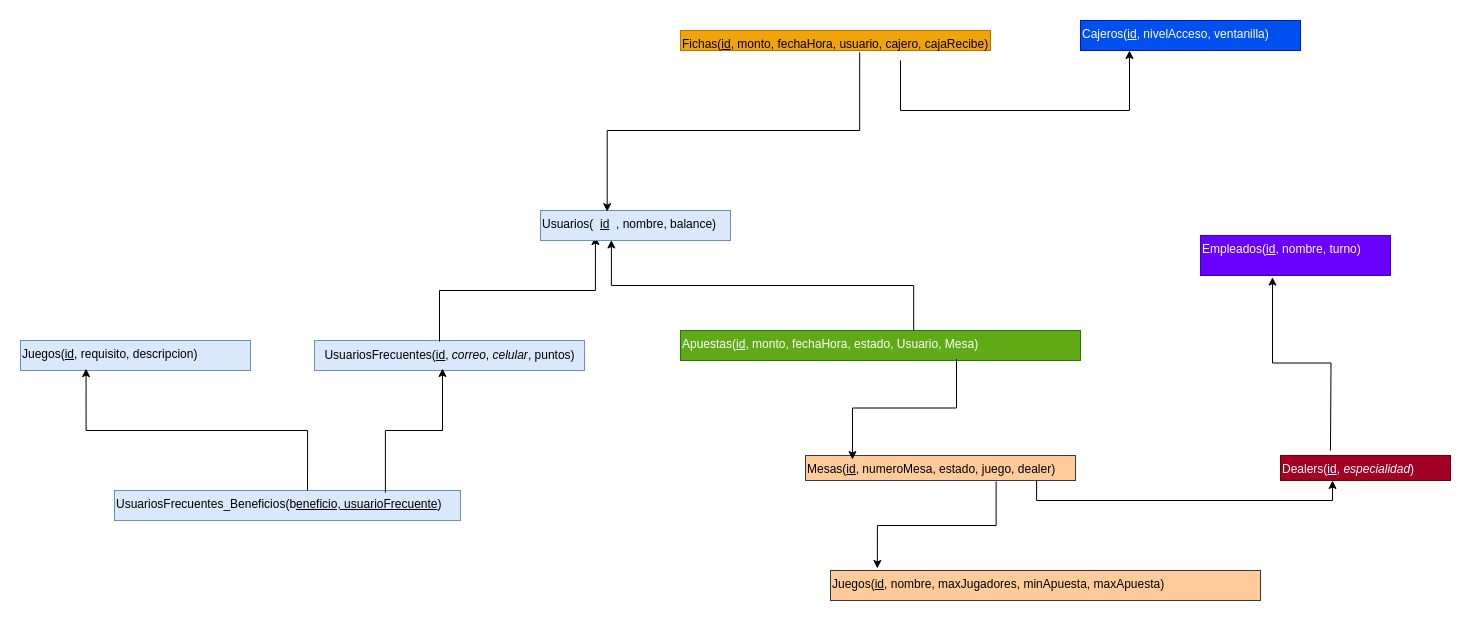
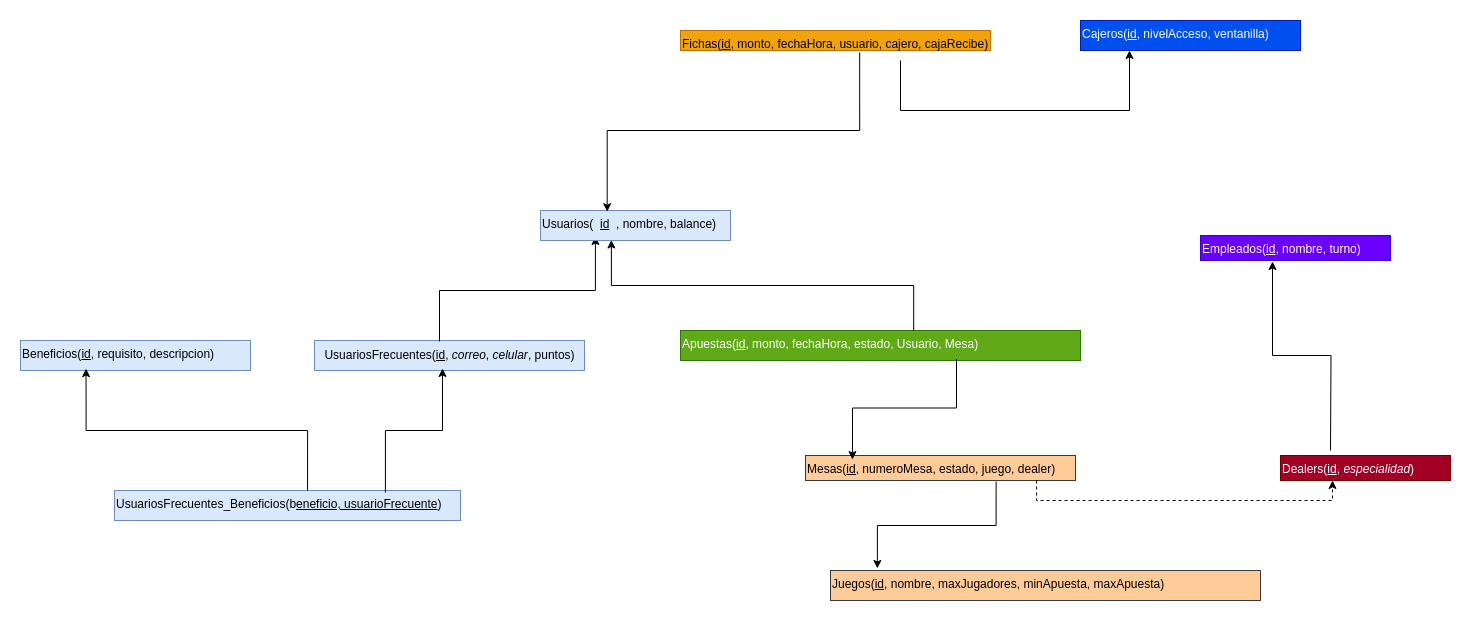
node "Empleados(id, nombre, turno)": size 190x40 -> 190x25
node "Juegos(id, requisito, descripcion)": label "Juegos(id, requisito, descripcion)" -> "Beneficios(id, requisito, descripcion)"
edge "Mesas(id, numeroMesa, estado, juego, dealer)" -> "Dealers(id, especialidad)": style solid -> dashed
